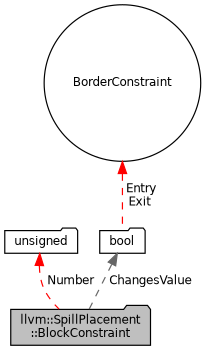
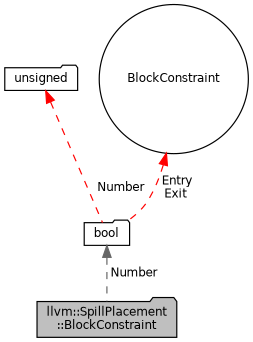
node "BorderConstraint": label "BorderConstraint" -> "BlockConstraint"
edge "llvm::SpillPlacement ::BlockConstraint" -> "bool": label " ChangesValue" -> " Number"
edge "llvm::SpillPlacement ::BlockConstraint" -> "unsigned": now "bool" -> "unsigned"
